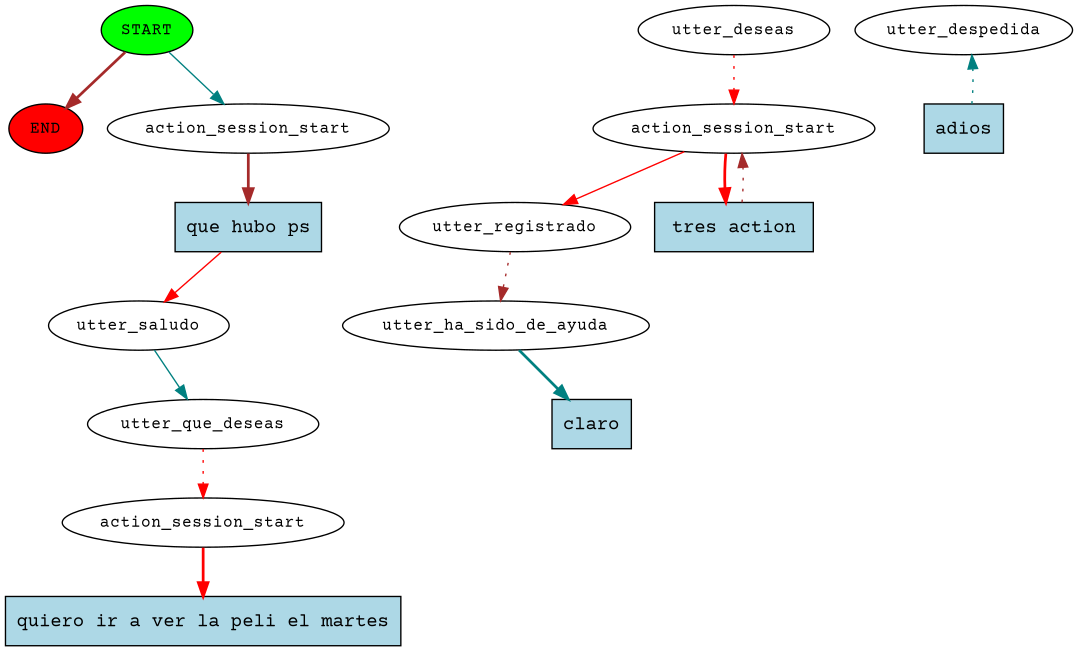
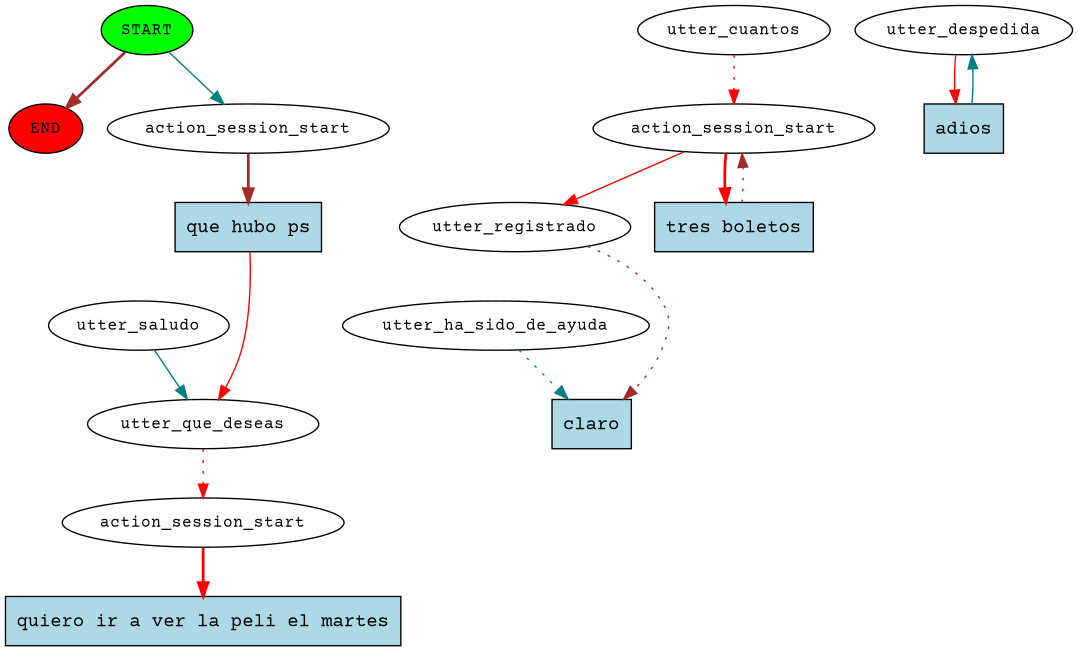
node "utter_deseas": label "utter_deseas" -> "utter_cuantos"
edge "utter_despedida" -> "adios": added
edge "adios" -> "utter_despedida": style dotted -> solid
node "tres action": label "tres action" -> "tres boletos"
edge "utter_registrado" -> "utter_ha_sido_de_ayuda": now "utter_registrado" -> "claro"
edge "que hubo ps" -> "utter_saludo": now "que hubo ps" -> "utter_que_deseas"
edge "utter_ha_sido_de_ayuda" -> "claro": style bold -> dotted
